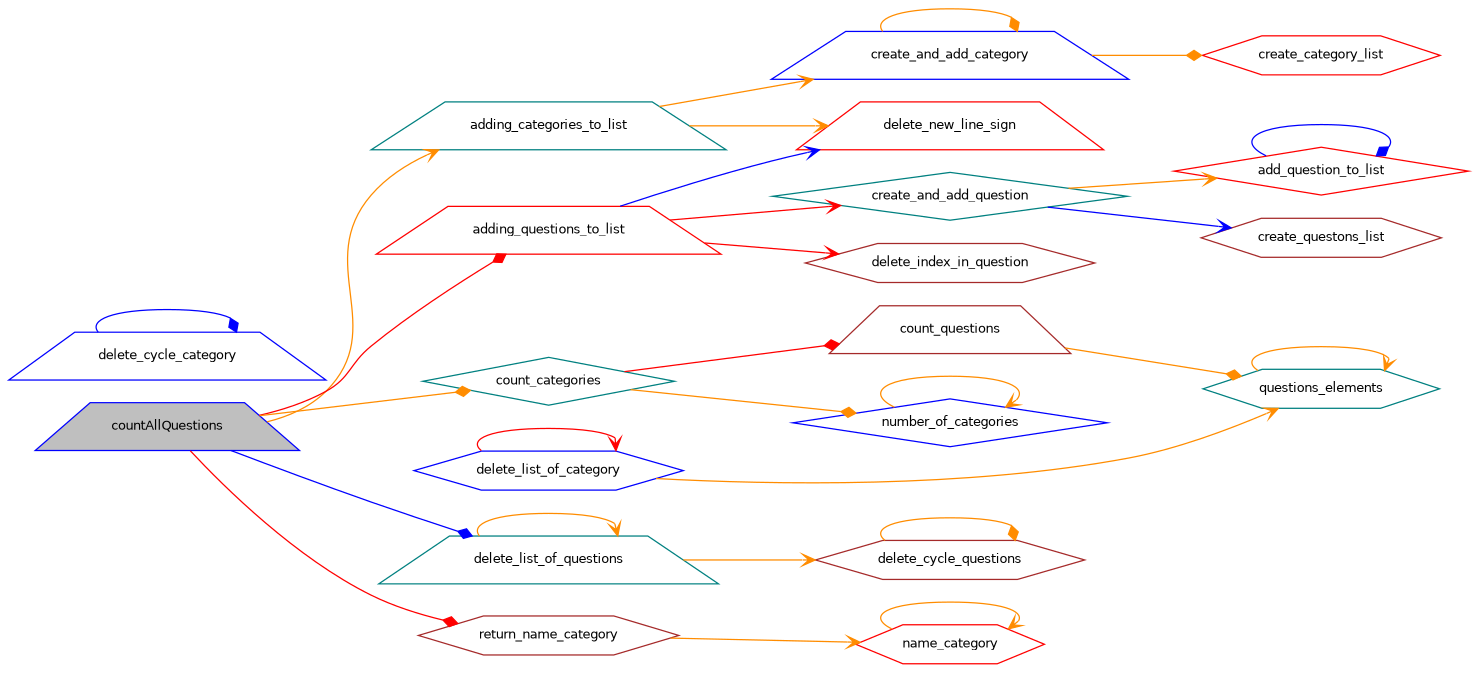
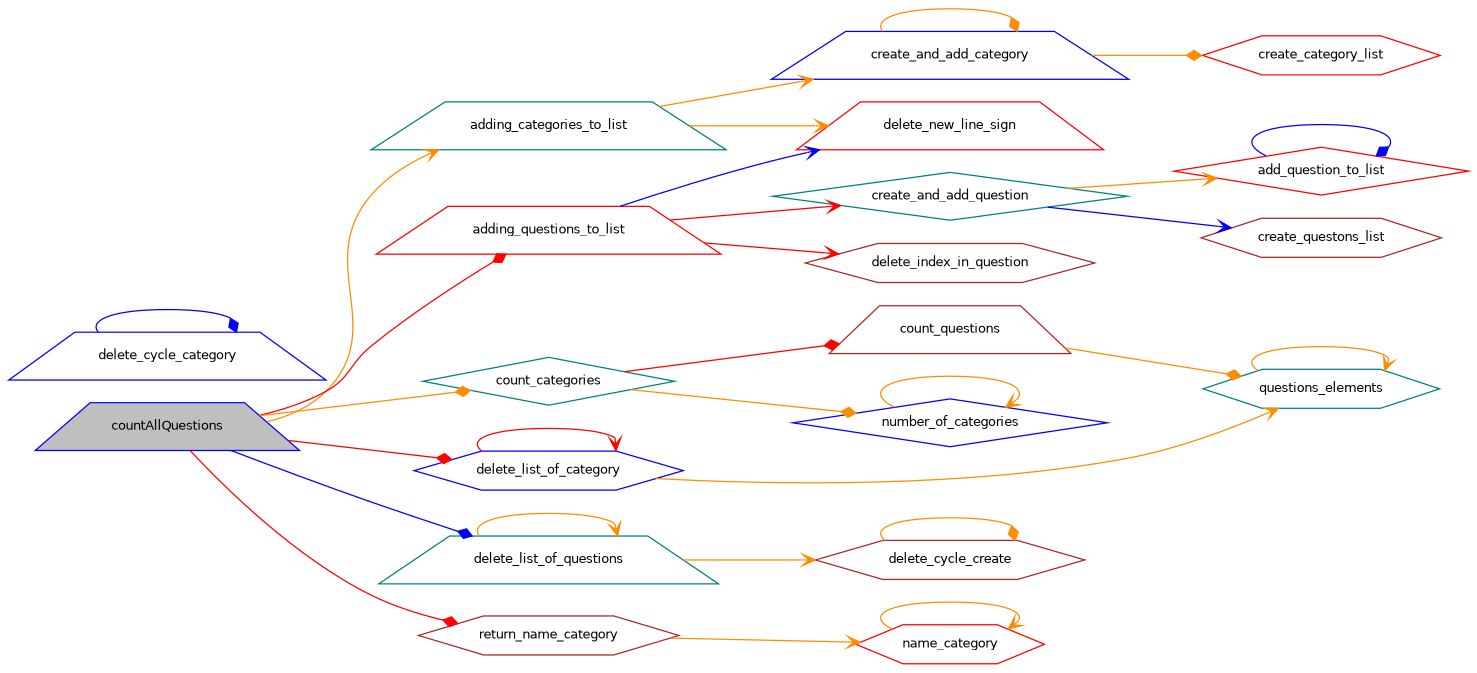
edge "countAllQuestions" -> "delete_list_of_category": added
node "delete_cycle_questions": label "delete_cycle_questions" -> "delete_cycle_create"
